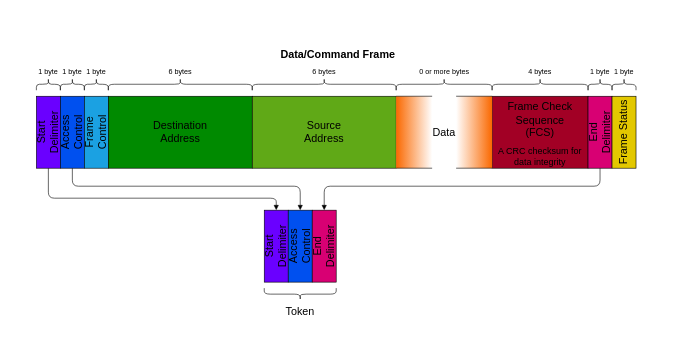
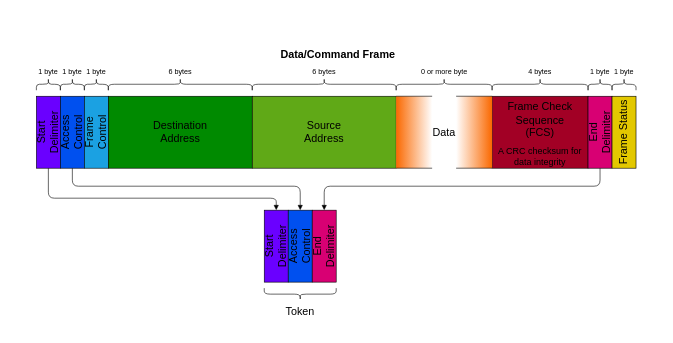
node "0 or more bytes": label "0 or more bytes" -> "0 or more byte"
